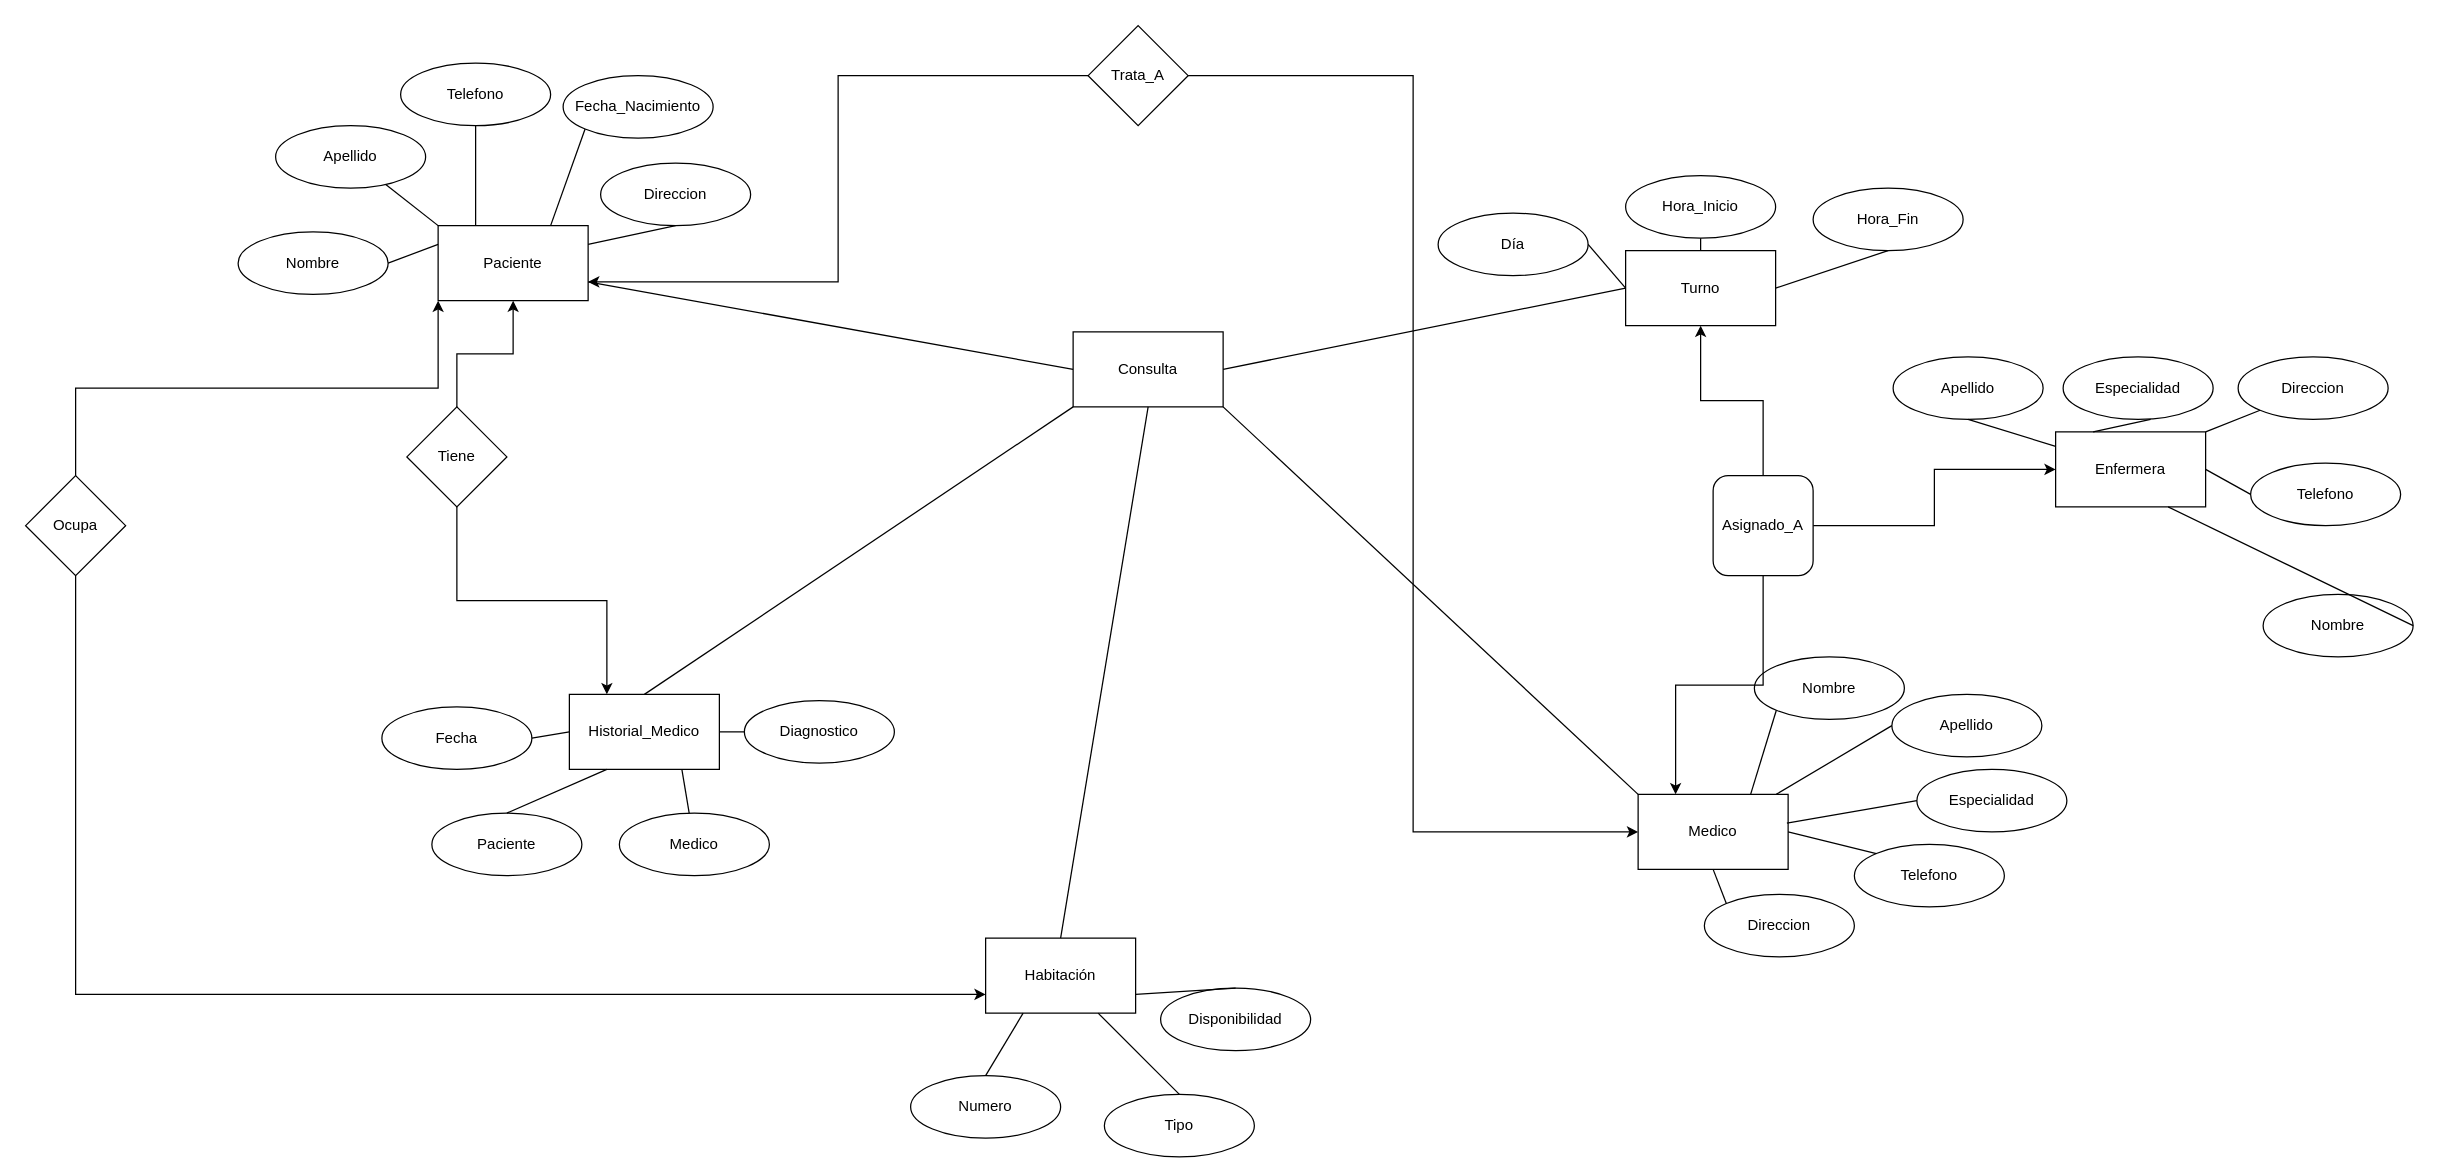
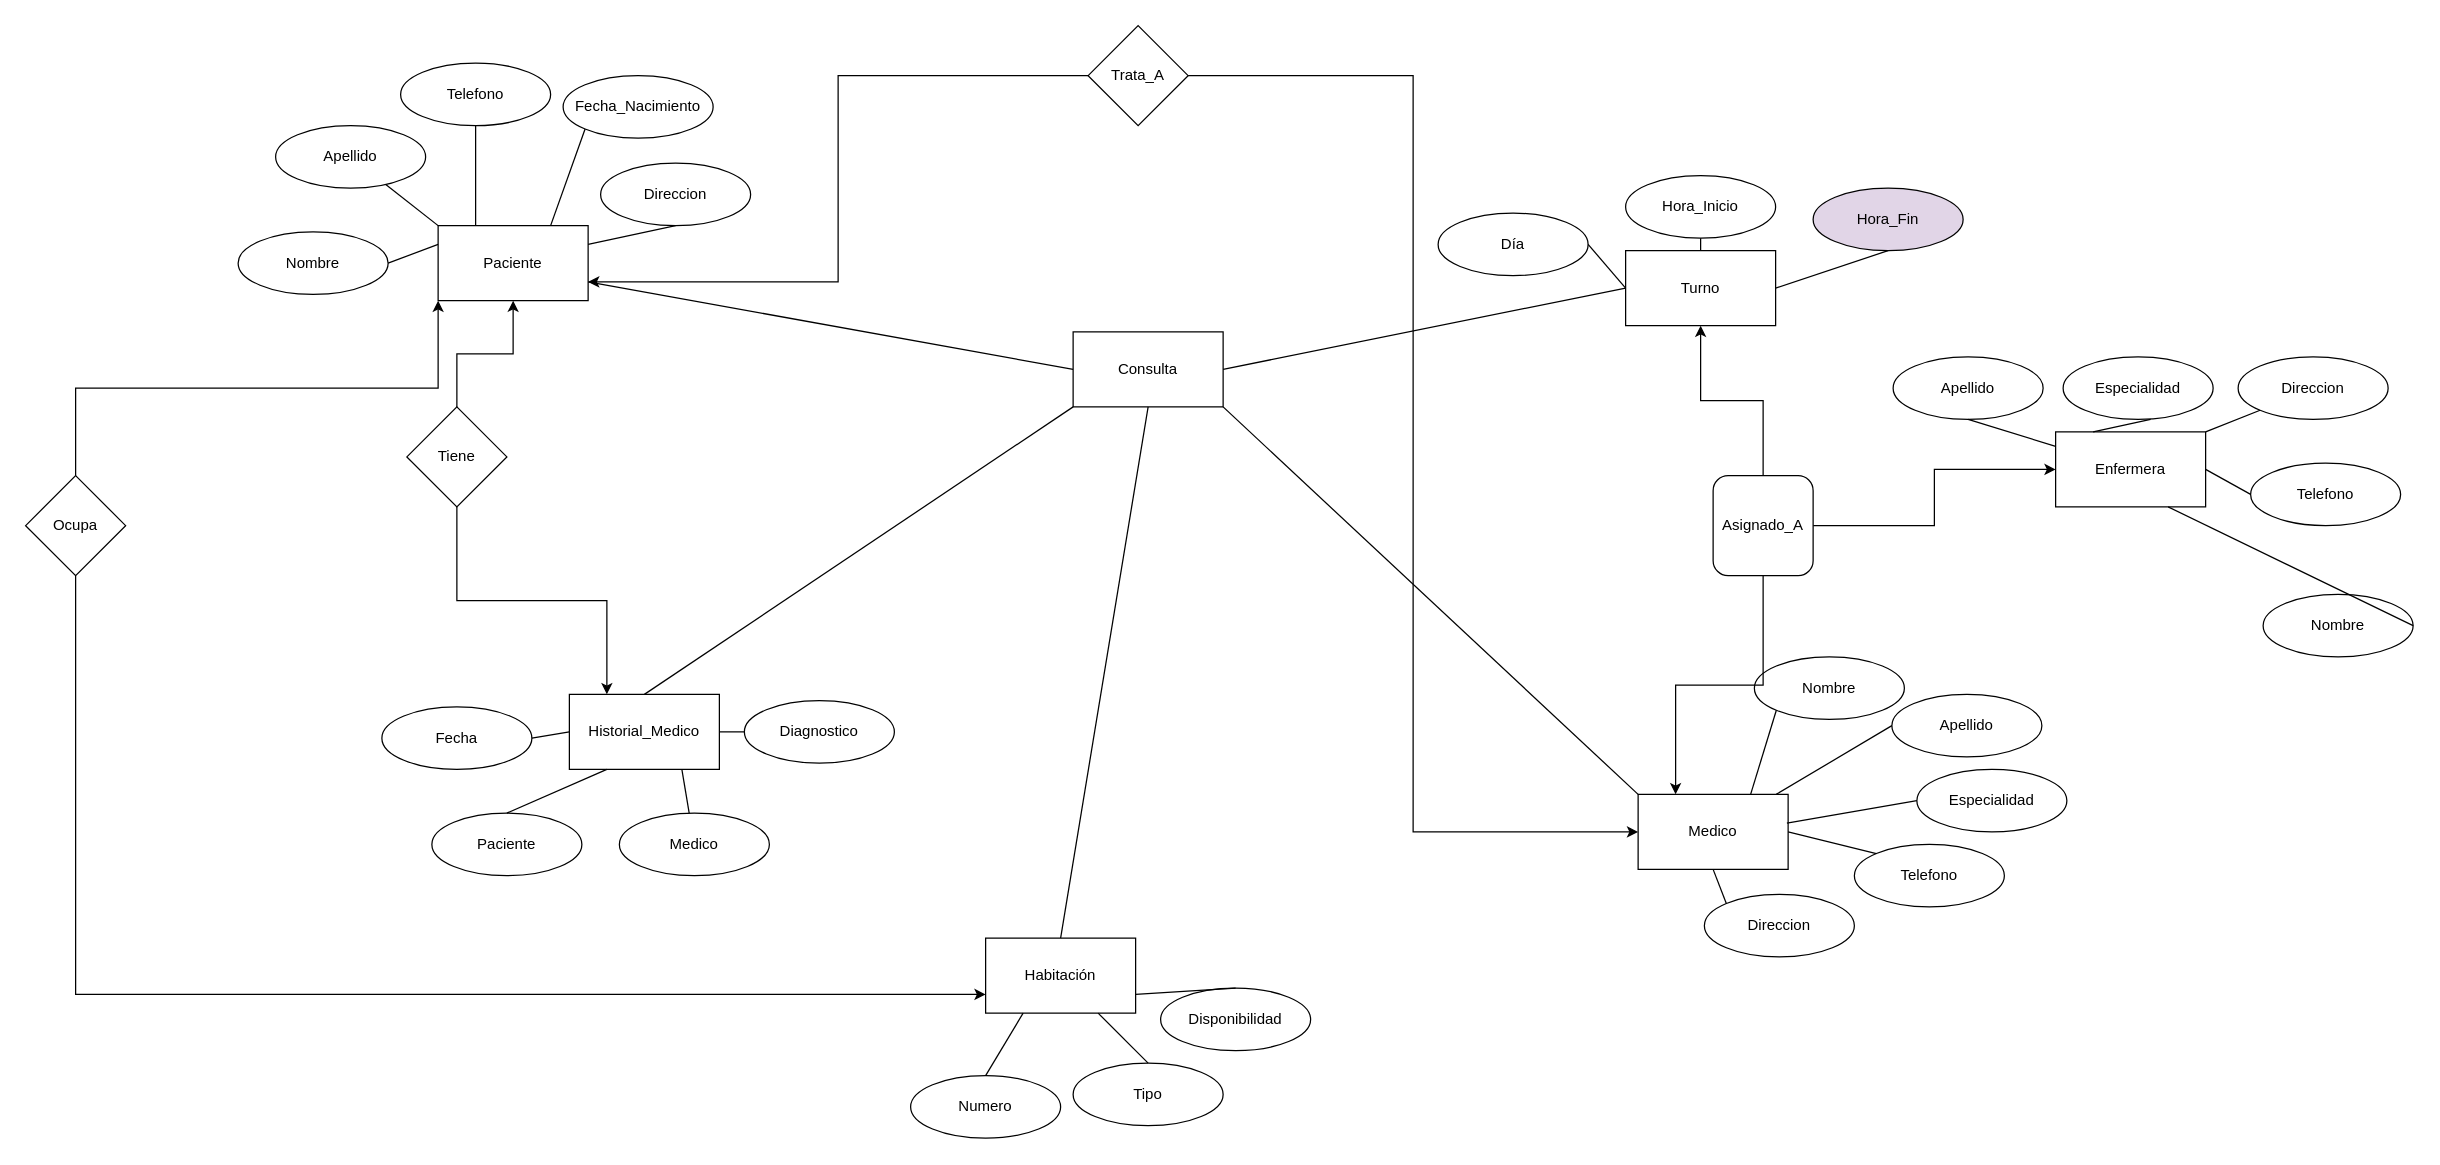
node "Hora_Fin": fillcolor #ffffff -> #e1d5e7
node "Tipo": moved (1179, 1126) -> (1148, 1094)
